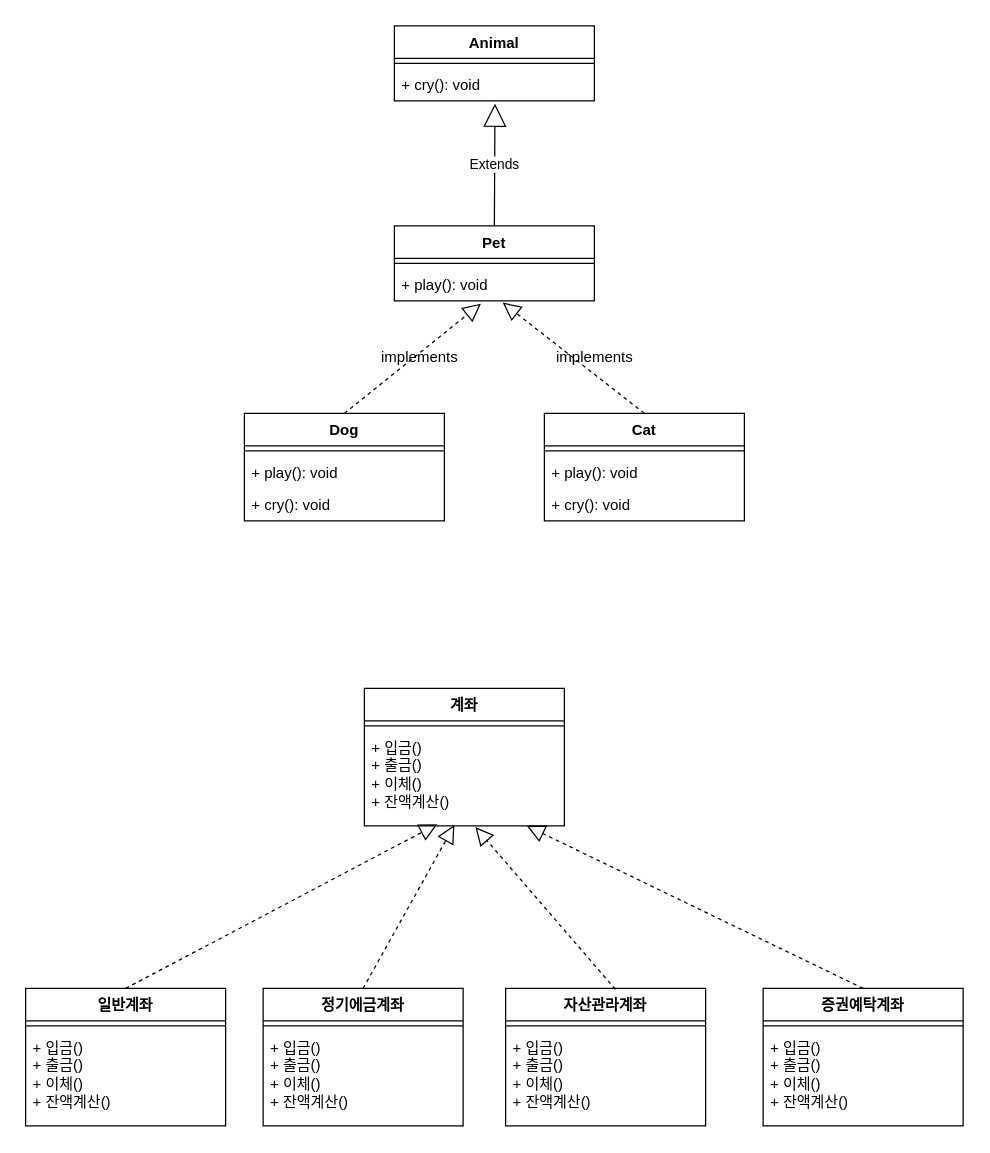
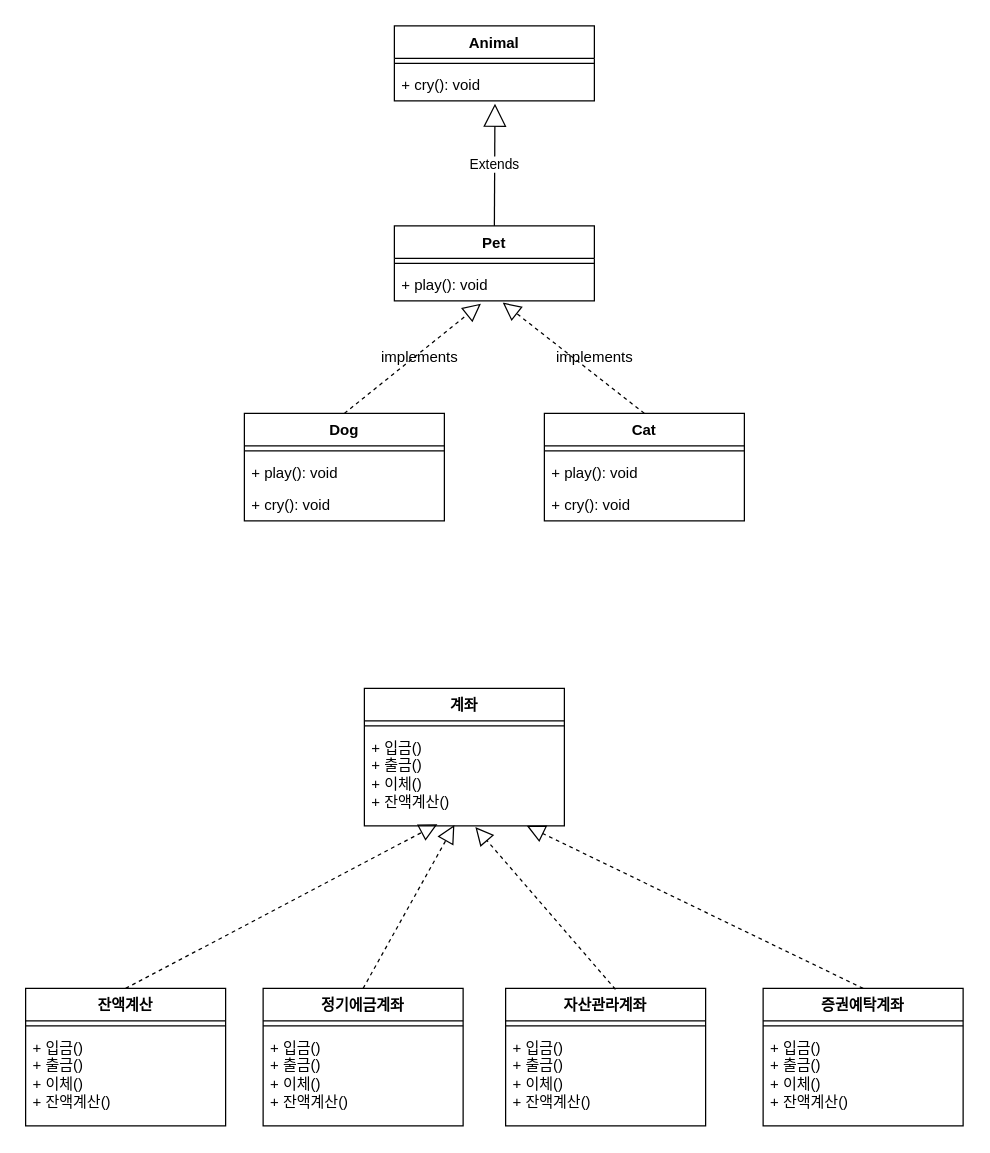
node "일반계좌": label "일반계좌" -> "잔액계산"
